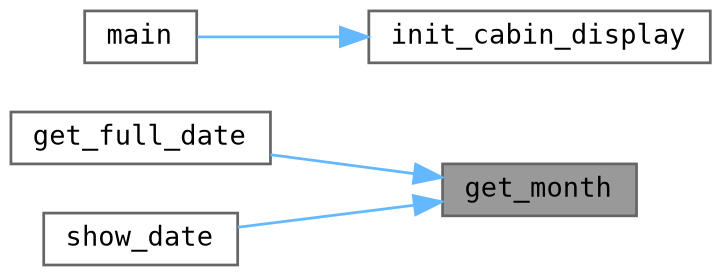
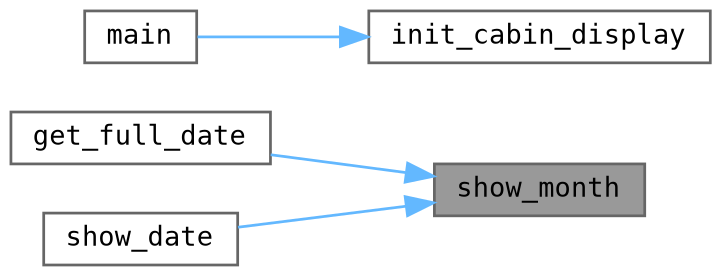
node "get_month": label "get_month" -> "show_month"
